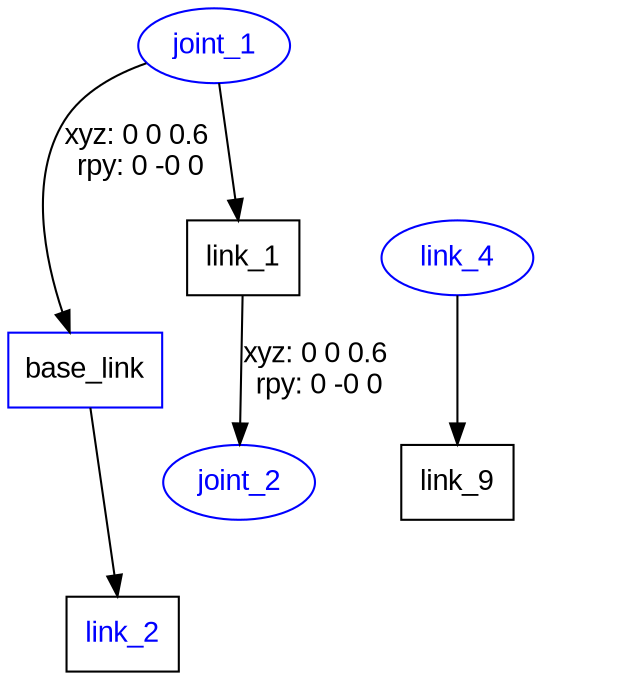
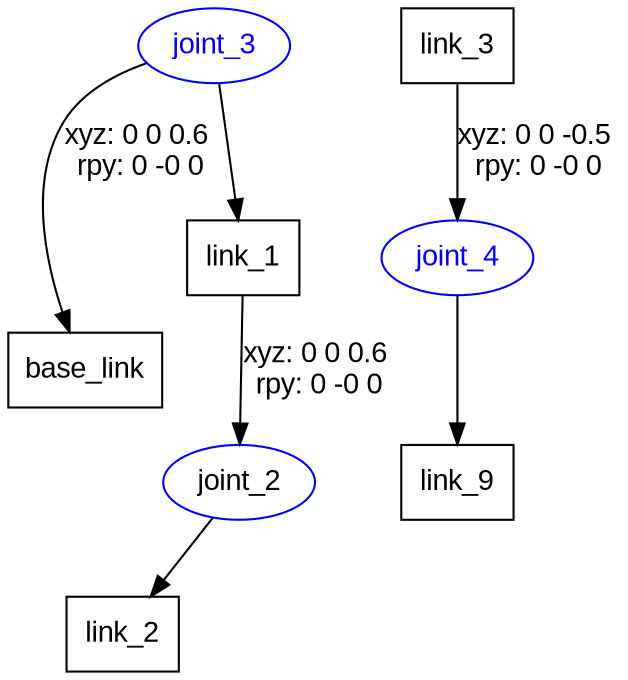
node "joint_1": label "joint_1" -> "joint_3"
node "link_3": added
node "link_4": label "link_4" -> "joint_4"
node "base_link": color blue -> black
node "joint_2": fontcolor blue -> black
edge "base_link" -> "link_2": now "joint_2" -> "link_2"
node "link_2": fontcolor blue -> black
